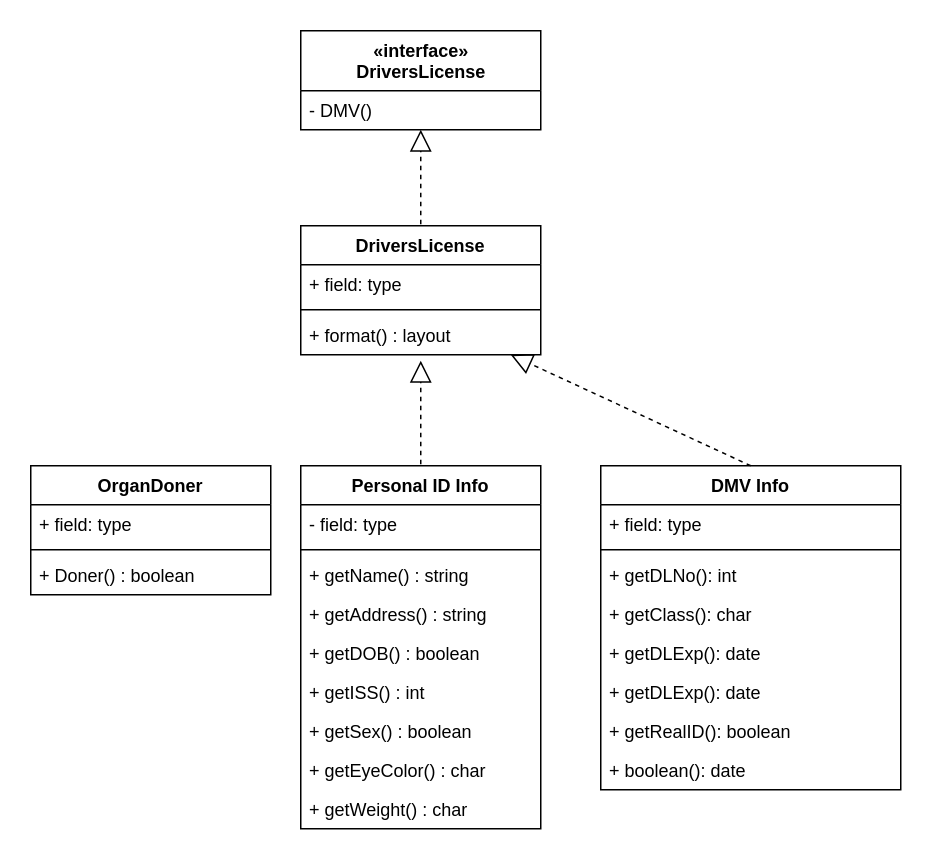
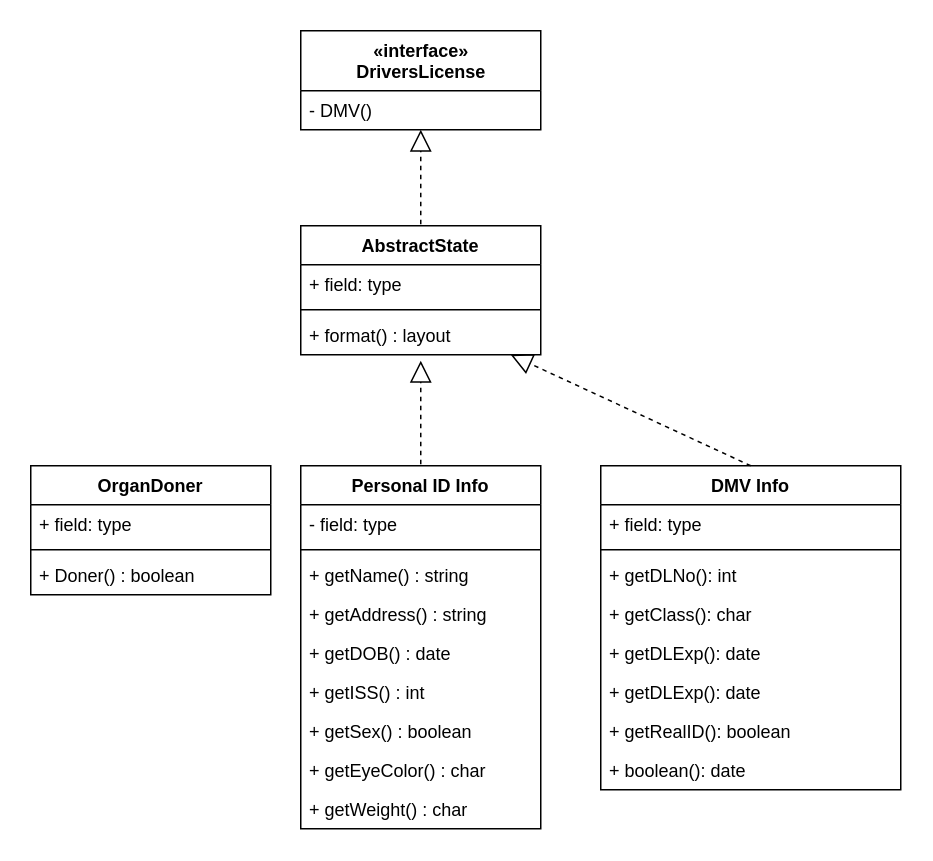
node "DriversLicense": label "DriversLicense" -> "AbstractState"
node "+ getDOB() : boolean": label "+ getDOB() : boolean" -> "+ getDOB() : date"
